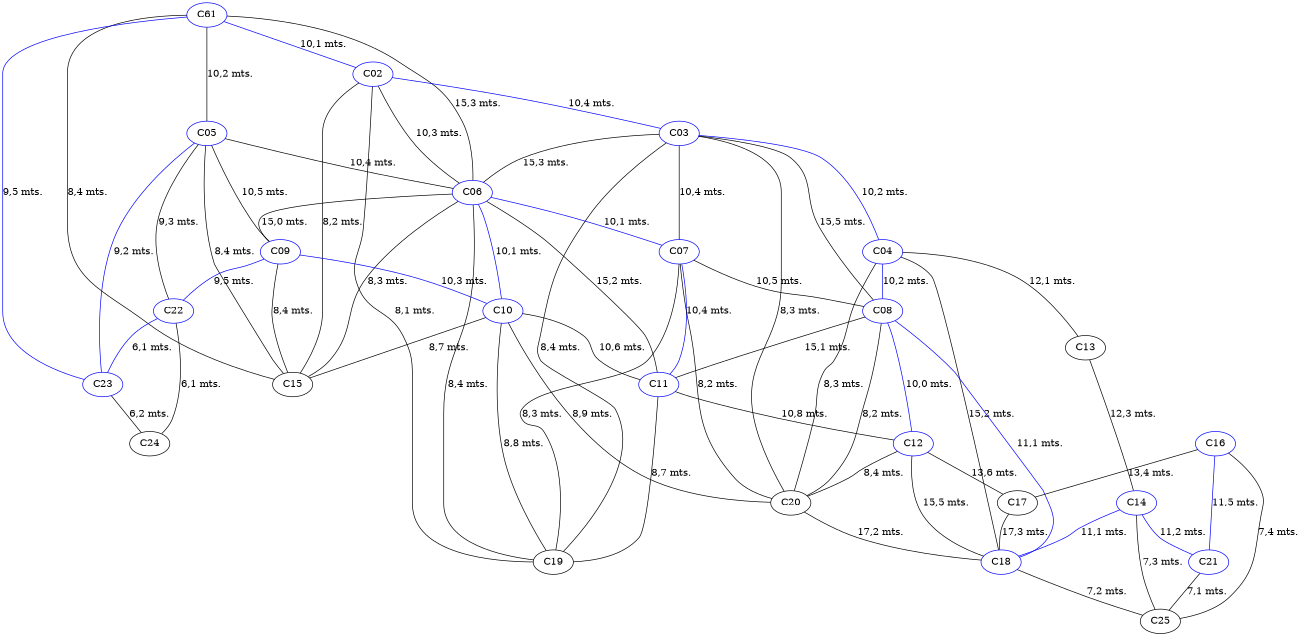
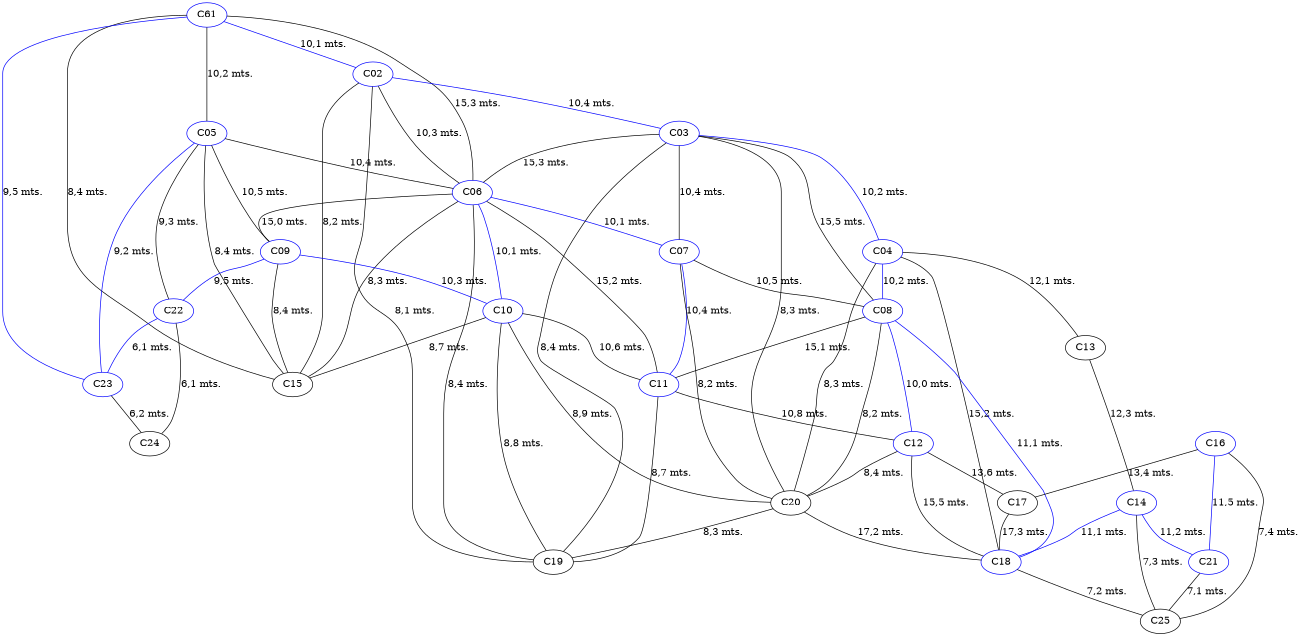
edge "C07" -- "C19": now "C20" -- "C19"
